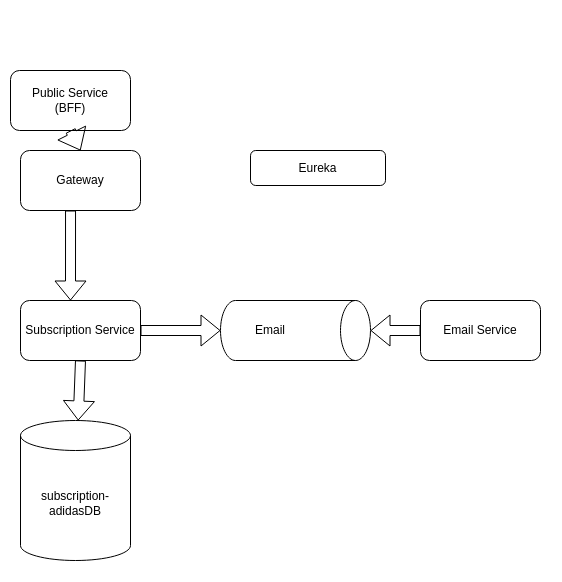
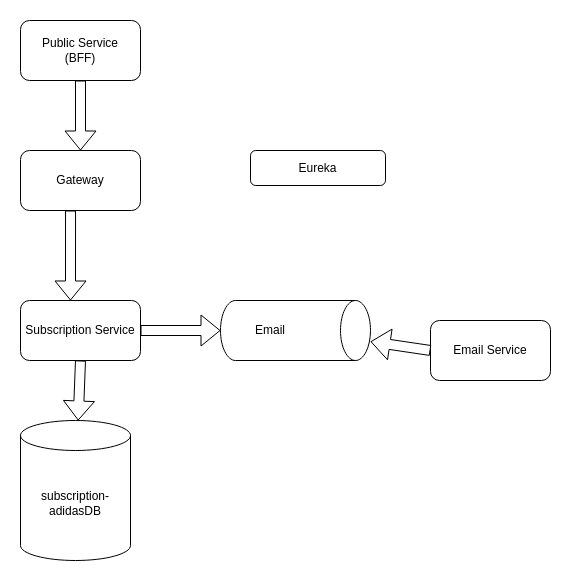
node "Public Service (BFF)": moved (71, 101) -> (81, 51)
node "Email Service": moved (481, 331) -> (491, 351)
